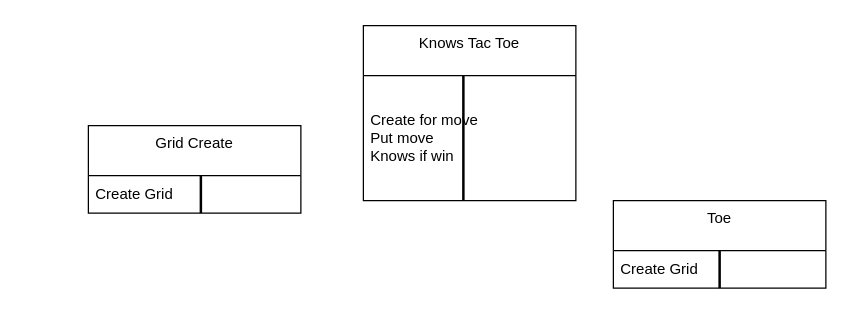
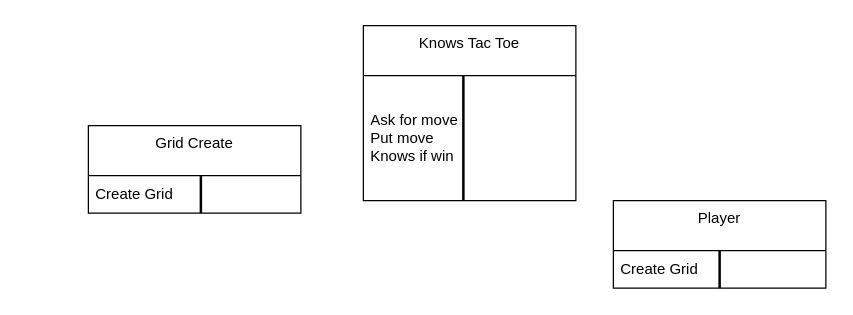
node "Create for move Put move Knows if win": label "Create for move Put move Knows if win" -> "Ask for move Put move Knows if win"
node "Toe": label "Toe" -> "Player"
